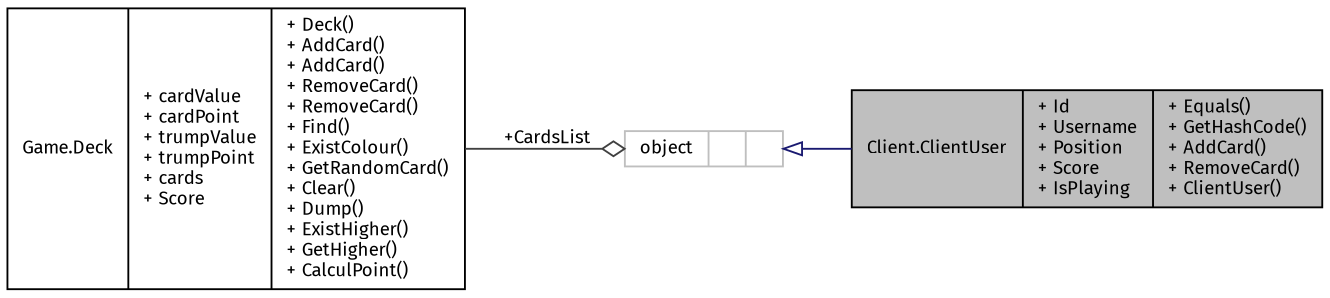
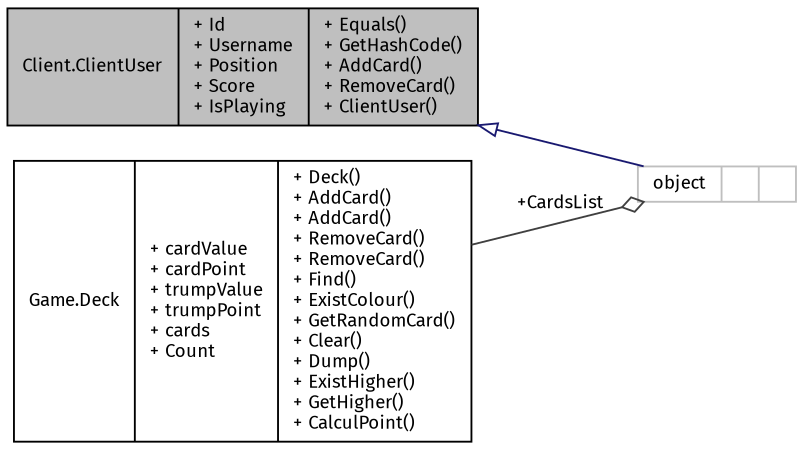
edge "Client.ClientUser" -> "object": reversed
node "Game.Deck": text "+ Score" -> "+ Count"
